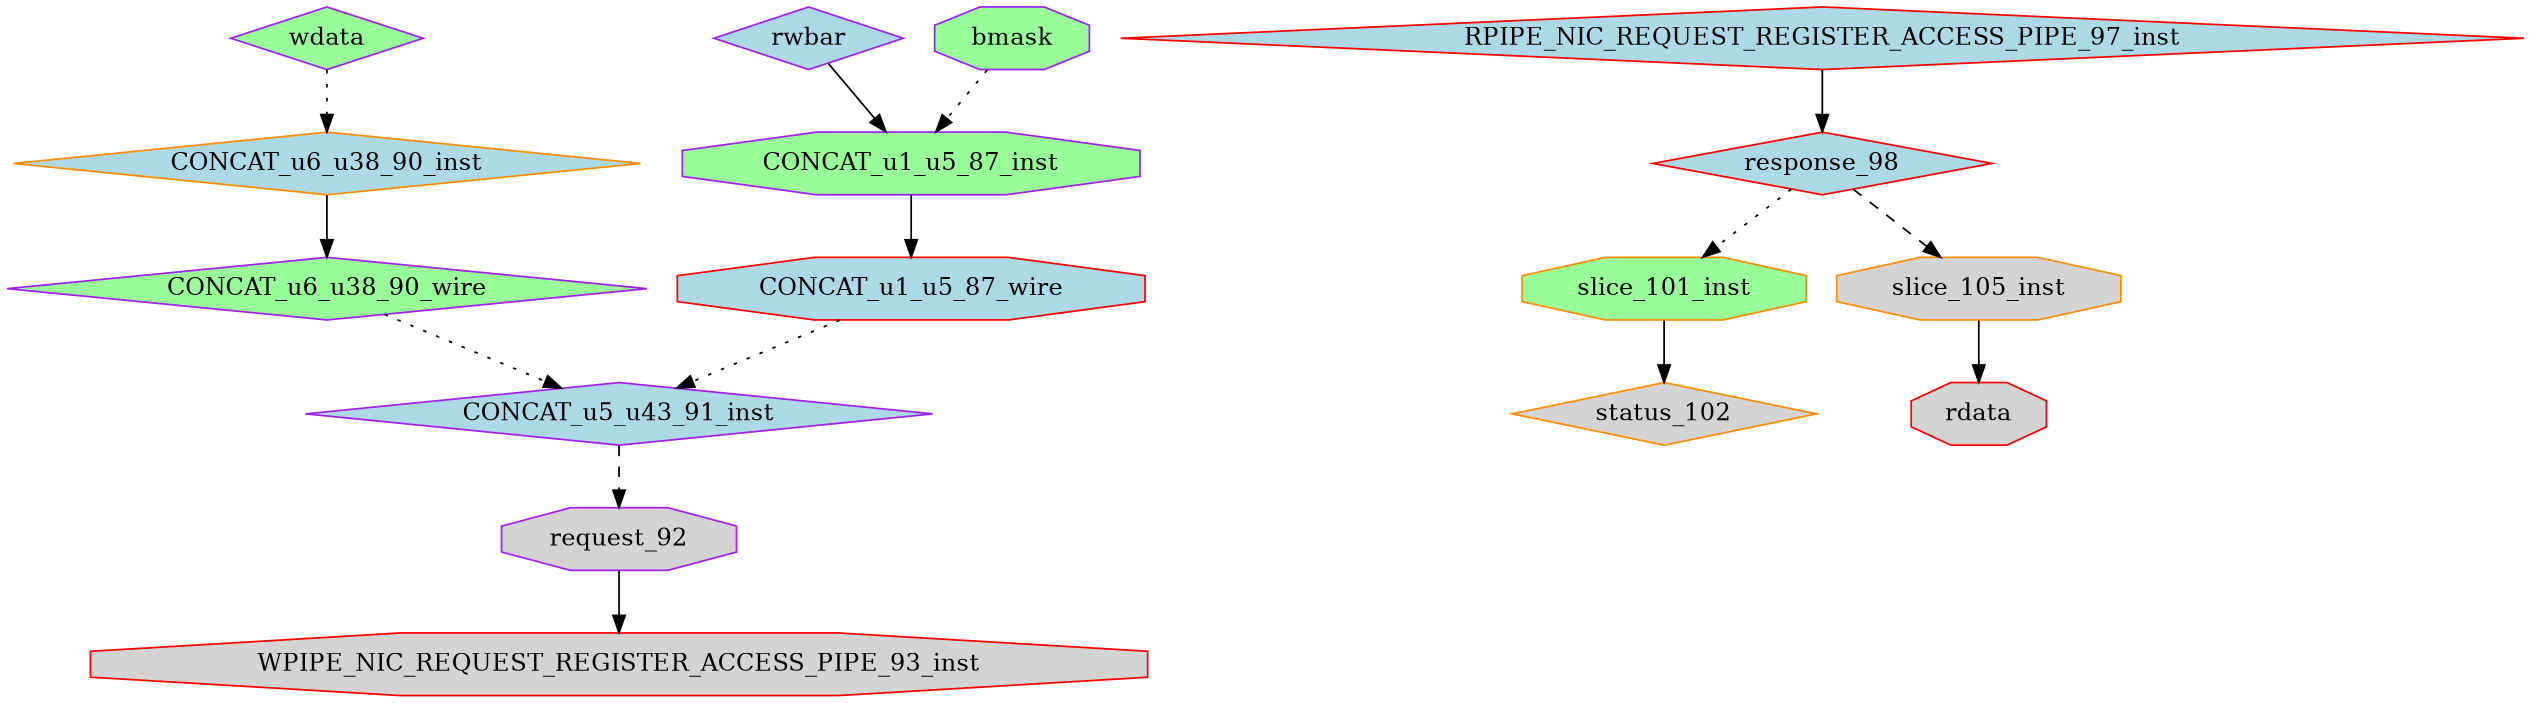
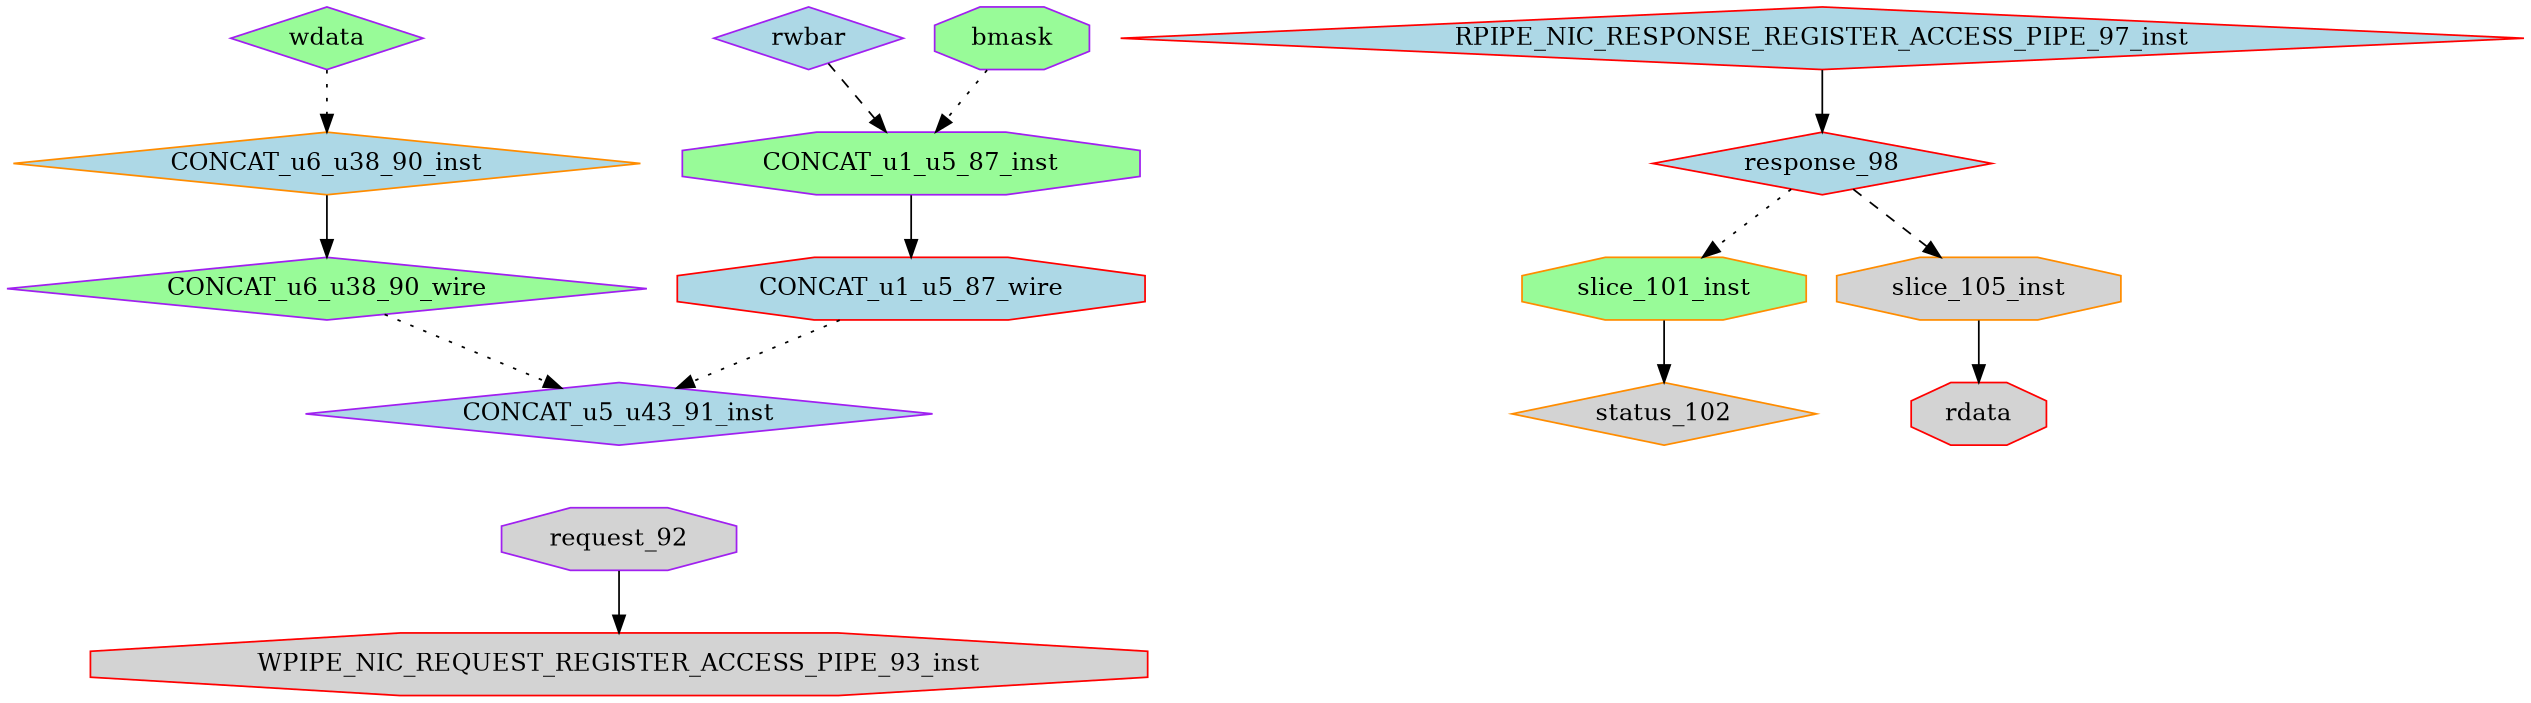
node "RPIPE_NIC_REQUEST_REGISTER_ACCESS_PIPE_97_inst": label "RPIPE_NIC_REQUEST_REGISTER_ACCESS_PIPE_97_inst" -> "RPIPE_NIC_RESPONSE_REGISTER_ACCESS_PIPE_97_inst"
edge "rwbar" -> "CONCAT_u1_u5_87_inst": style solid -> dashed
edge "CONCAT_u5_u43_91_inst" -> "request_92": removed
